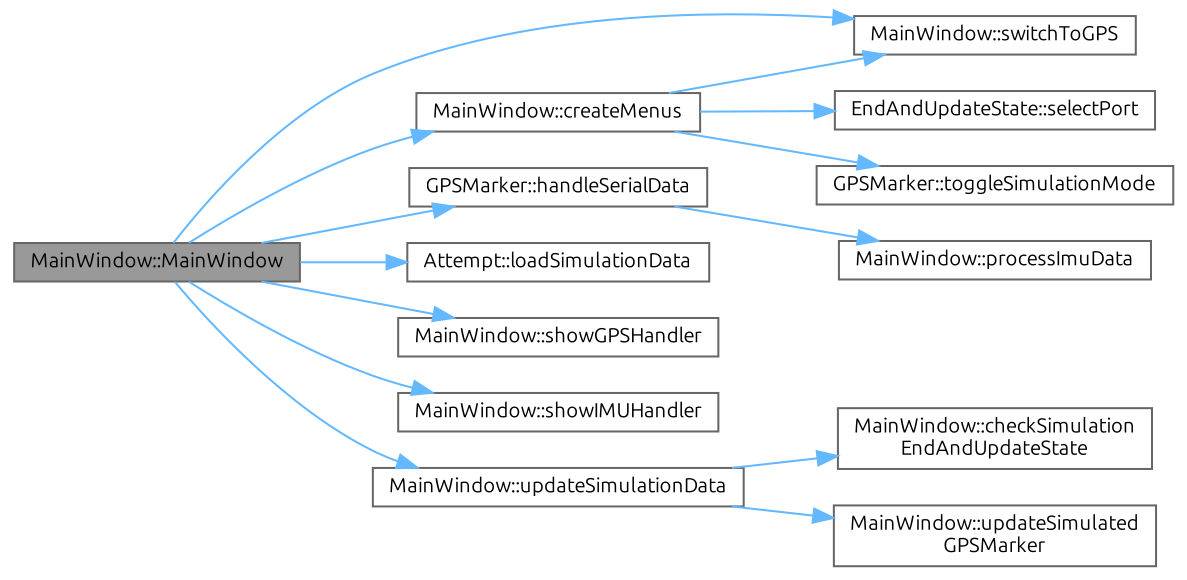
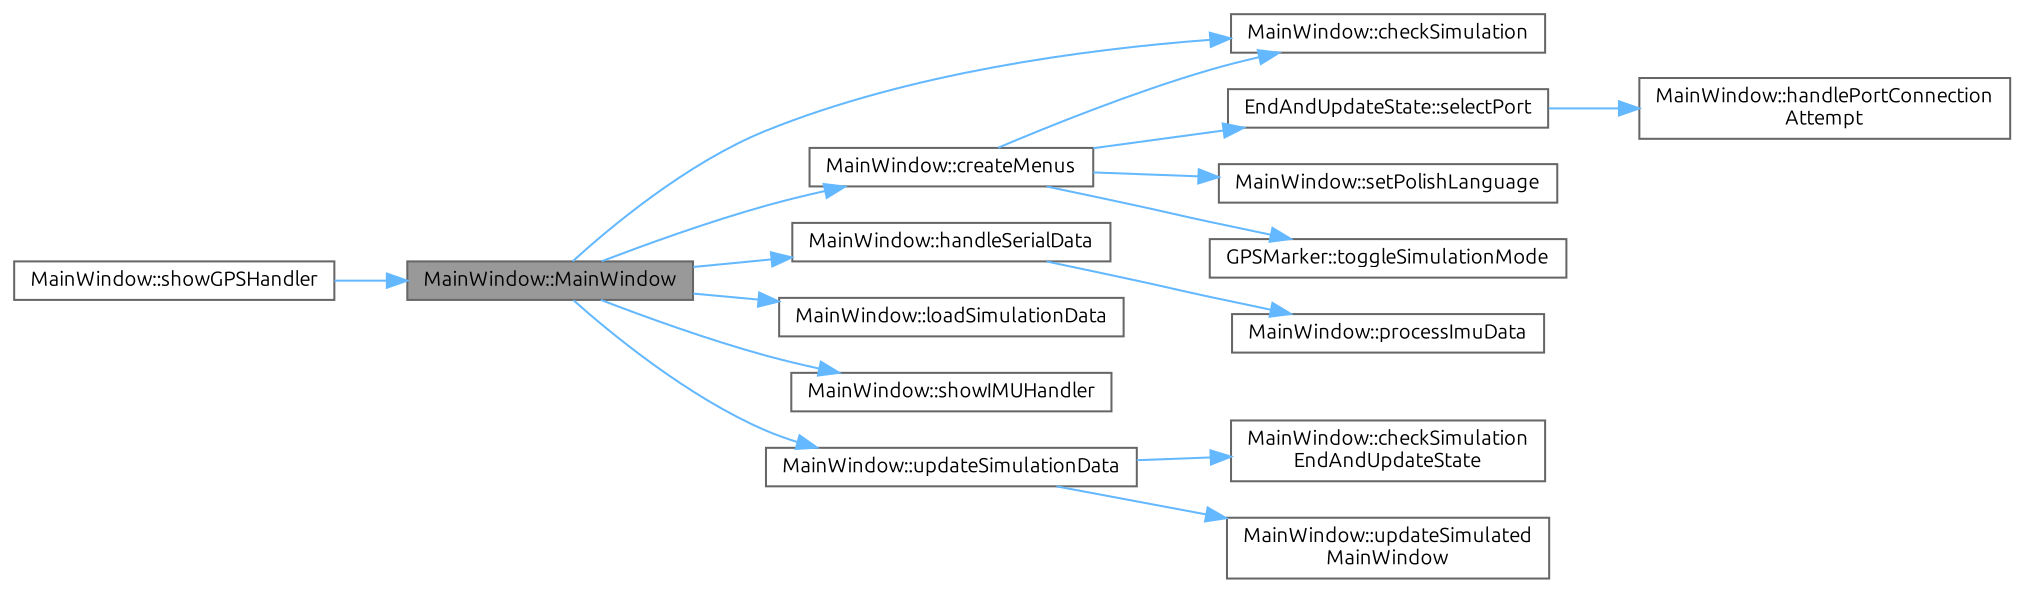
node "MainWindow::switchToGPS": label "MainWindow::switchToGPS" -> "MainWindow::checkSimulation"
node "MainWindow::handlePortConnection Attempt": added
node "MainWindow::setPolishLanguage": added
node "GPSMarker::handleSerialData": label "GPSMarker::handleSerialData" -> "MainWindow::handleSerialData"
node "Attempt::loadSimulationData": label "Attempt::loadSimulationData" -> "MainWindow::loadSimulationData"
edge "MainWindow::MainWindow" -> "MainWindow::showGPSHandler": reversed
node "MainWindow::updateSimulated GPSMarker": label "MainWindow::updateSimulated GPSMarker" -> "MainWindow::updateSimulated MainWindow"
